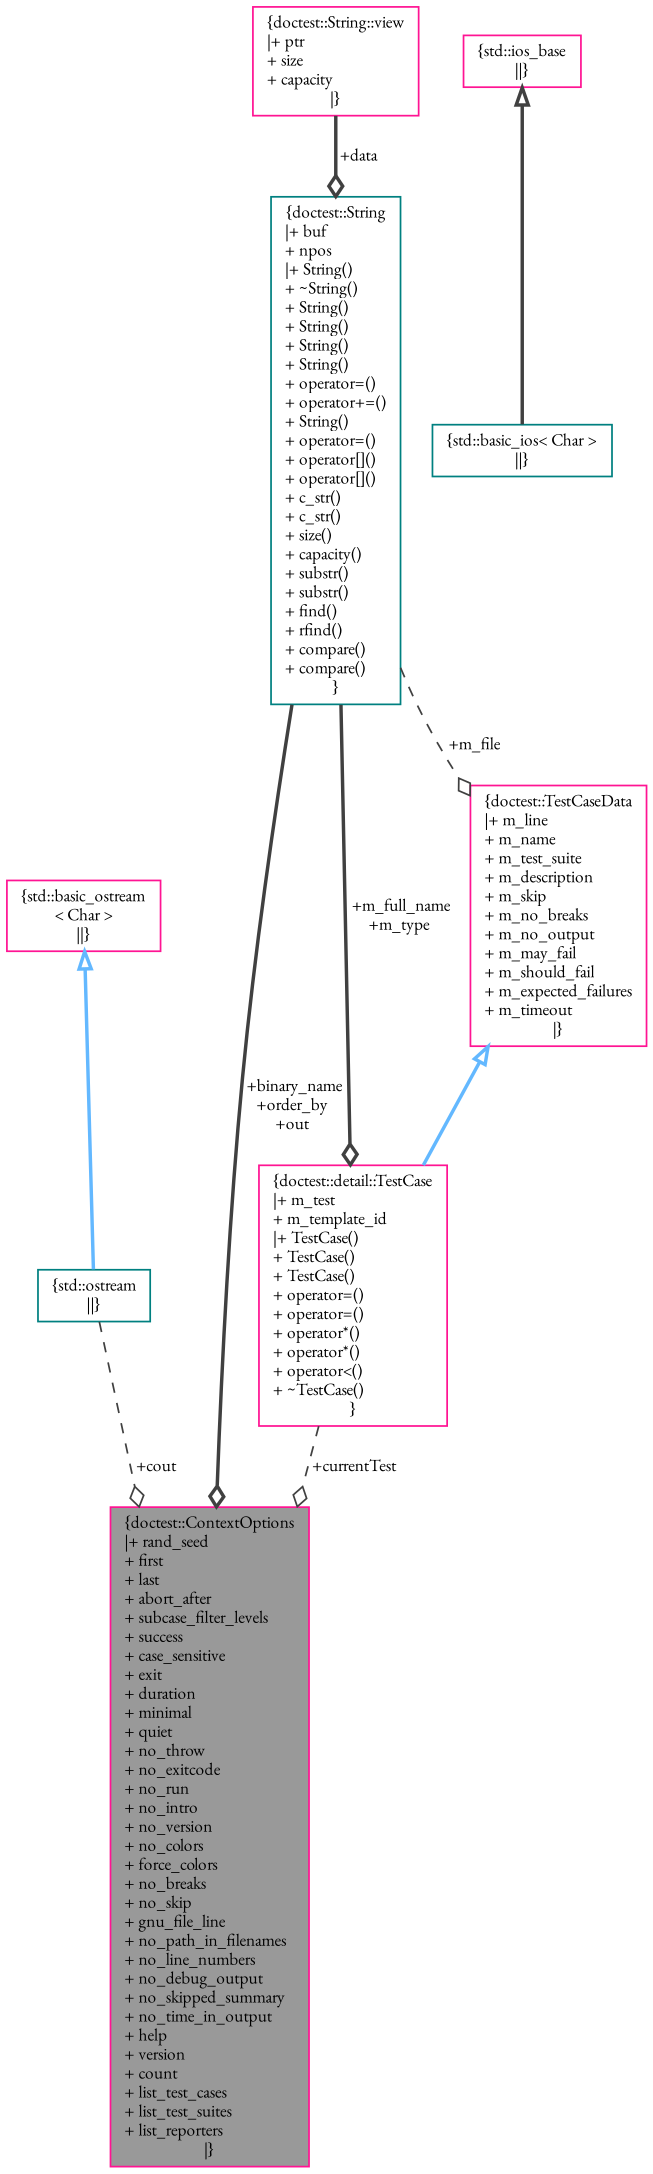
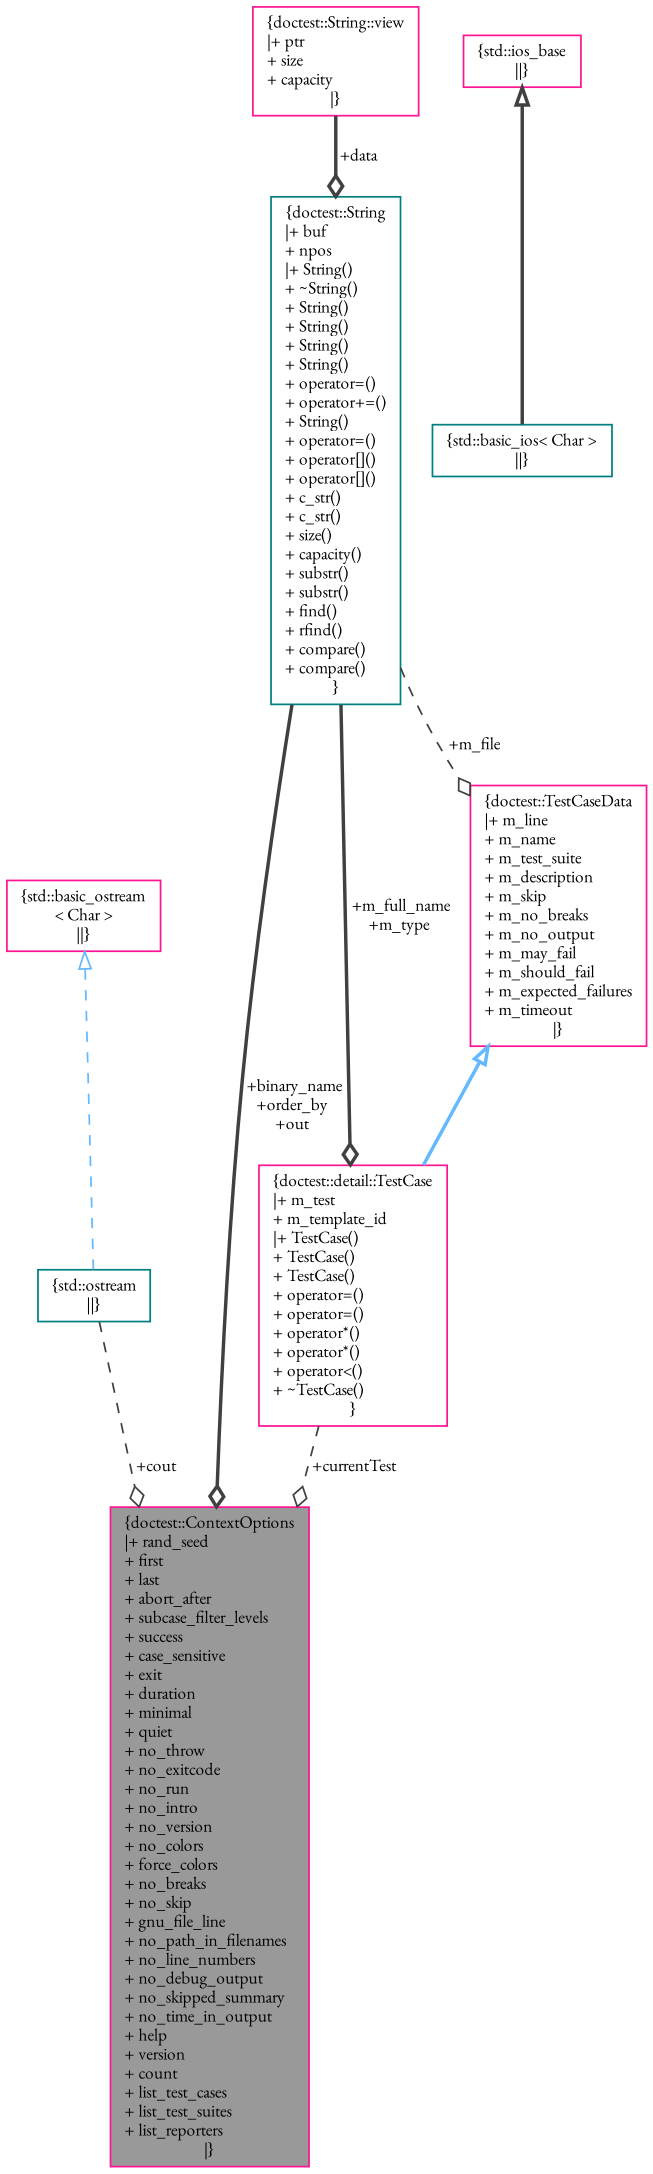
edge "{std::ostream ||}" -> "{std::basic_ostream < Char > ||}": style bold -> dashed
